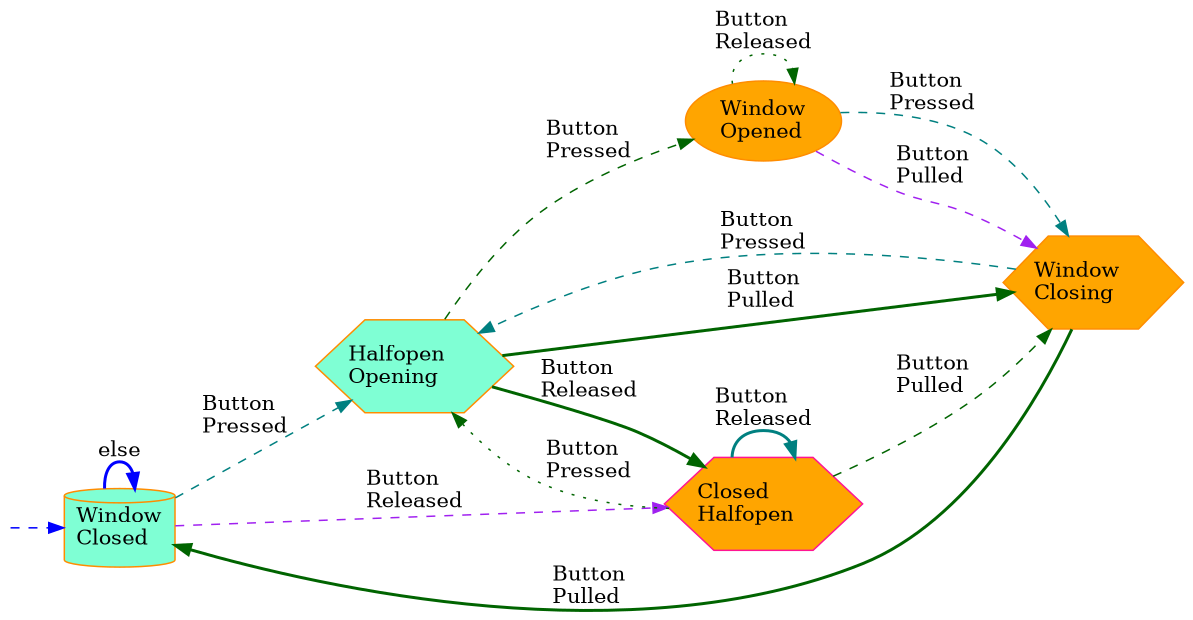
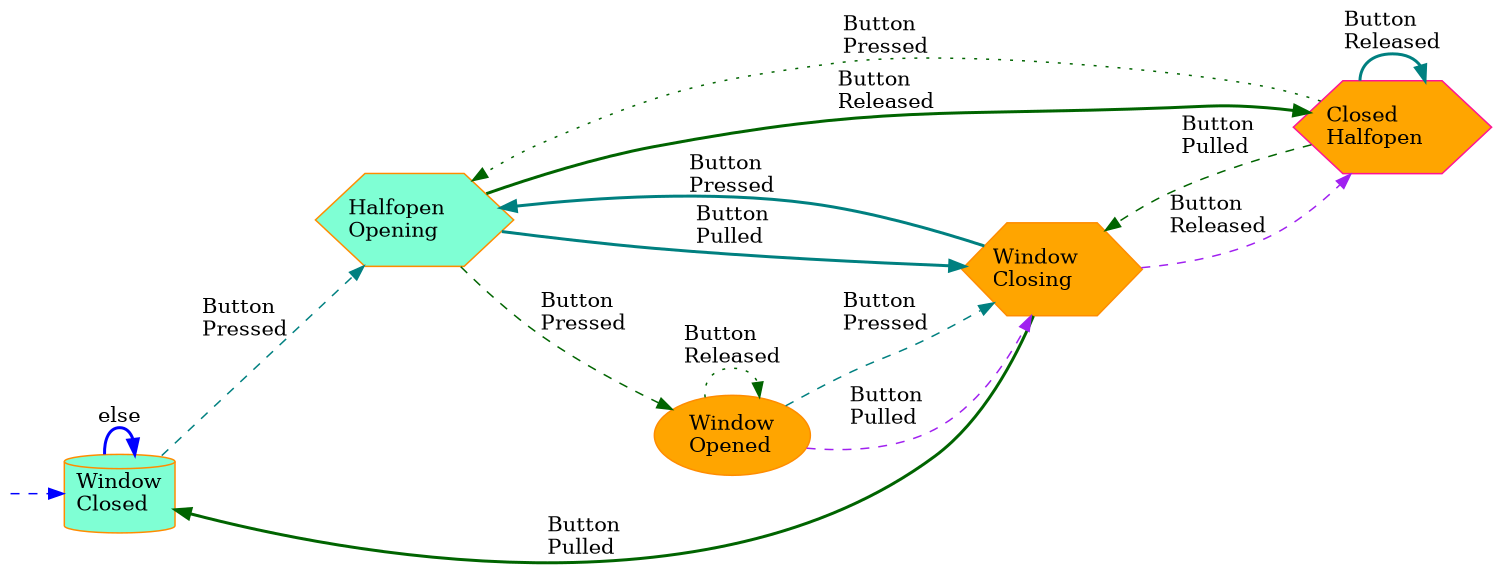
edge "Window Closing" -> "Halfopen Opening": style dashed -> bold
edge "Halfopen Opening" -> "Window Closing": color darkgreen -> teal
edge "Window Closed" -> "Closed Halfopen": now "Window Closing" -> "Closed Halfopen"
